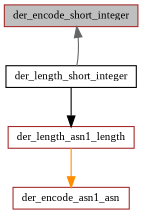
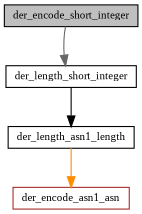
node "der_encode_short_integer": color brown -> black
edge "der_length_short_integer" -> "der_encode_short_integer": reversed
node "der_length_asn1_length": color brown -> black
